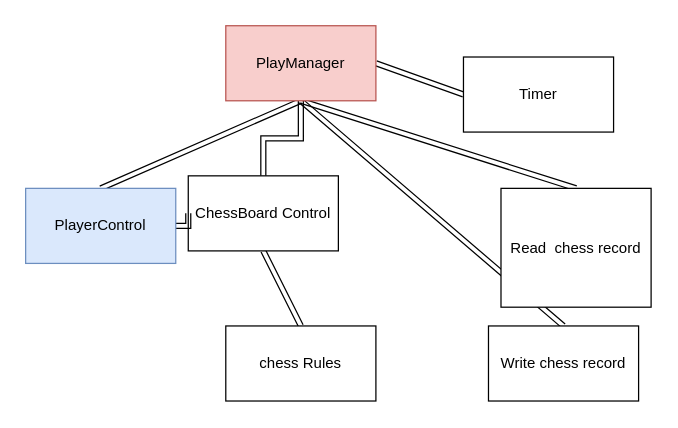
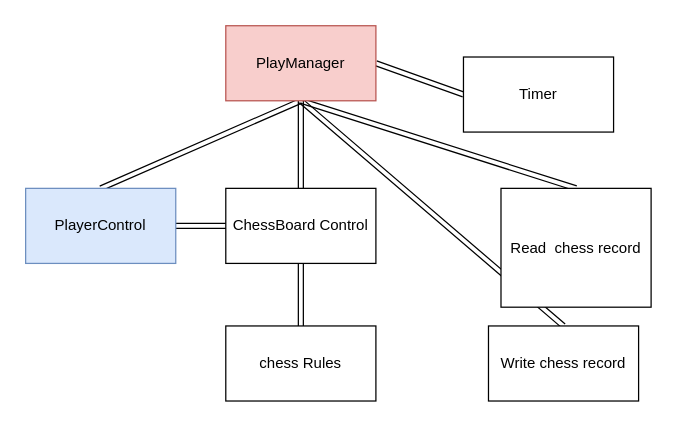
node "ChessBoard Control": moved (263, 213) -> (301, 226)
